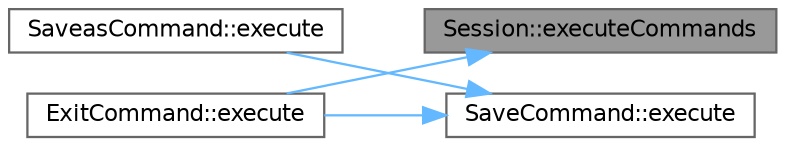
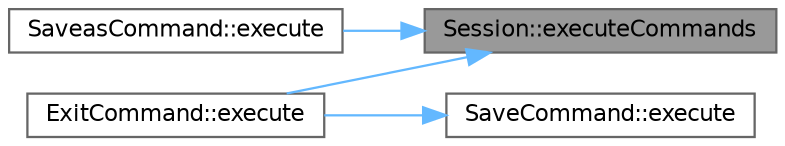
edge "SaveasCommand::execute" -> "SaveCommand::execute": now "SaveasCommand::execute" -> "Session::executeCommands"
